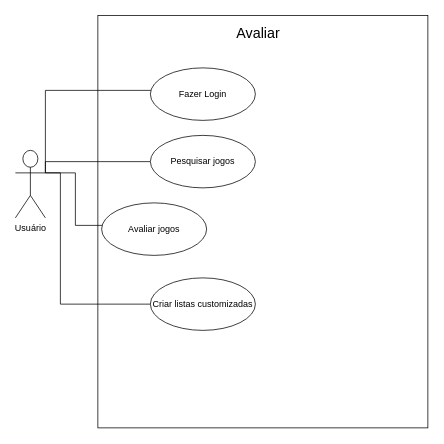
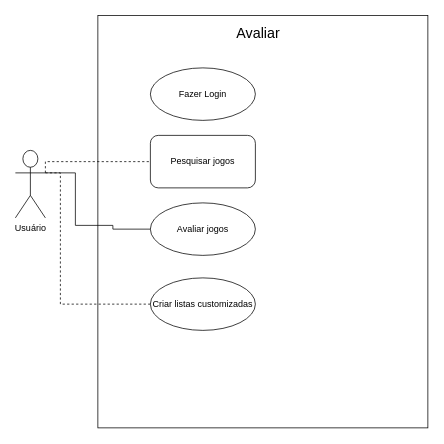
edge "Fazer Login" -- "Usuário": removed
edge "Pesquisar jogos" -- "Usuário": style solid -> dashed
node "Pesquisar jogos": shape ellipse -> rounded rectangle
node "Avaliar jogos": moved (154, 229) -> (203, 229)
edge "Usuário" -- "Criar listas customizadas": style solid -> dashed
